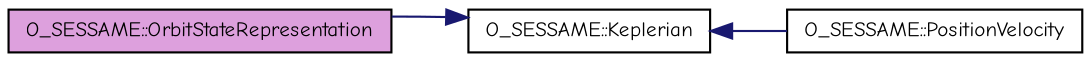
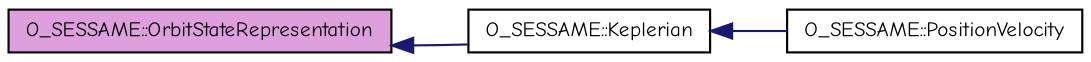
edge "O_SESSAME::OrbitStateRepresentation" -> "O_SESSAME::Keplerian": reversed
